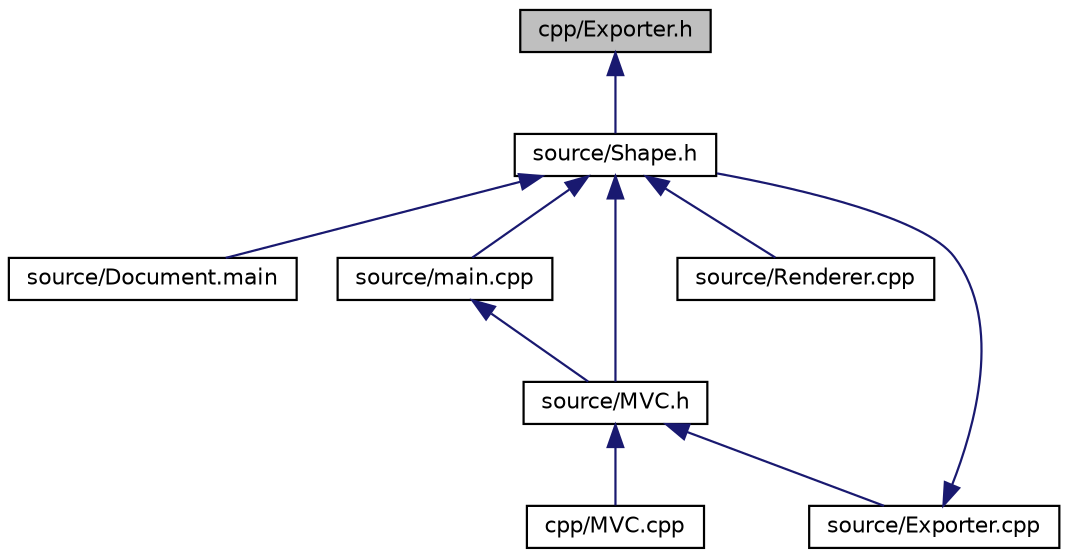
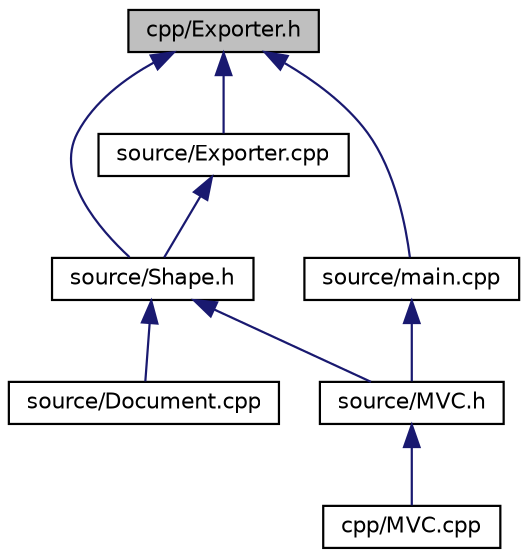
edge "source/main.cpp" -> "source/Shape.h": now "source/main.cpp" -> "cpp/Exporter.h"
node "source/Document.main": label "source/Document.main" -> "source/Document.cpp"
node "source/Renderer.cpp": removed
edge "source/Exporter.cpp" -> "source/MVC.h": now "source/Exporter.cpp" -> "cpp/Exporter.h"
